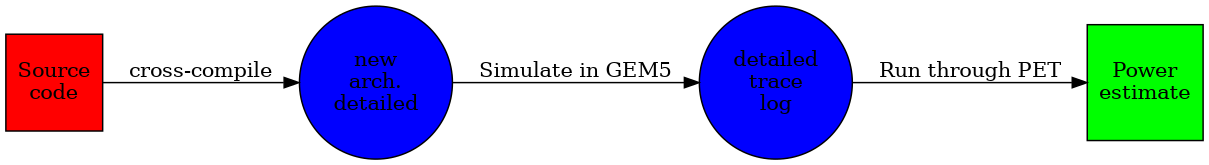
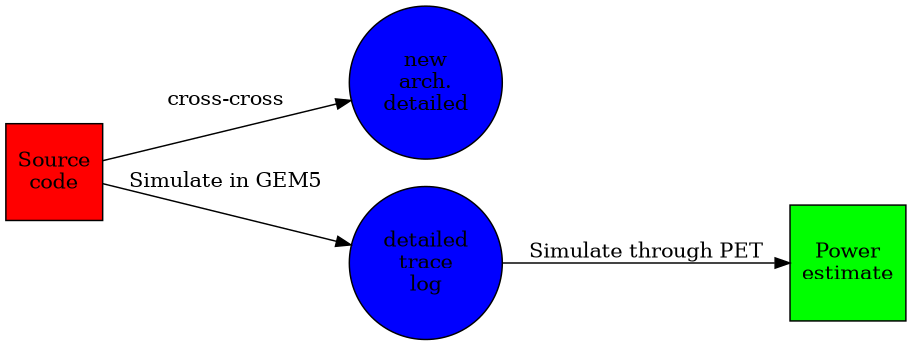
edge "Source" -> "new": label "cross-compile" -> "cross-cross"
edge "detailed" -> "Power": label "Run through PET" -> "Simulate through PET"
edge "new" -> "detailed": now "Source" -> "detailed"
